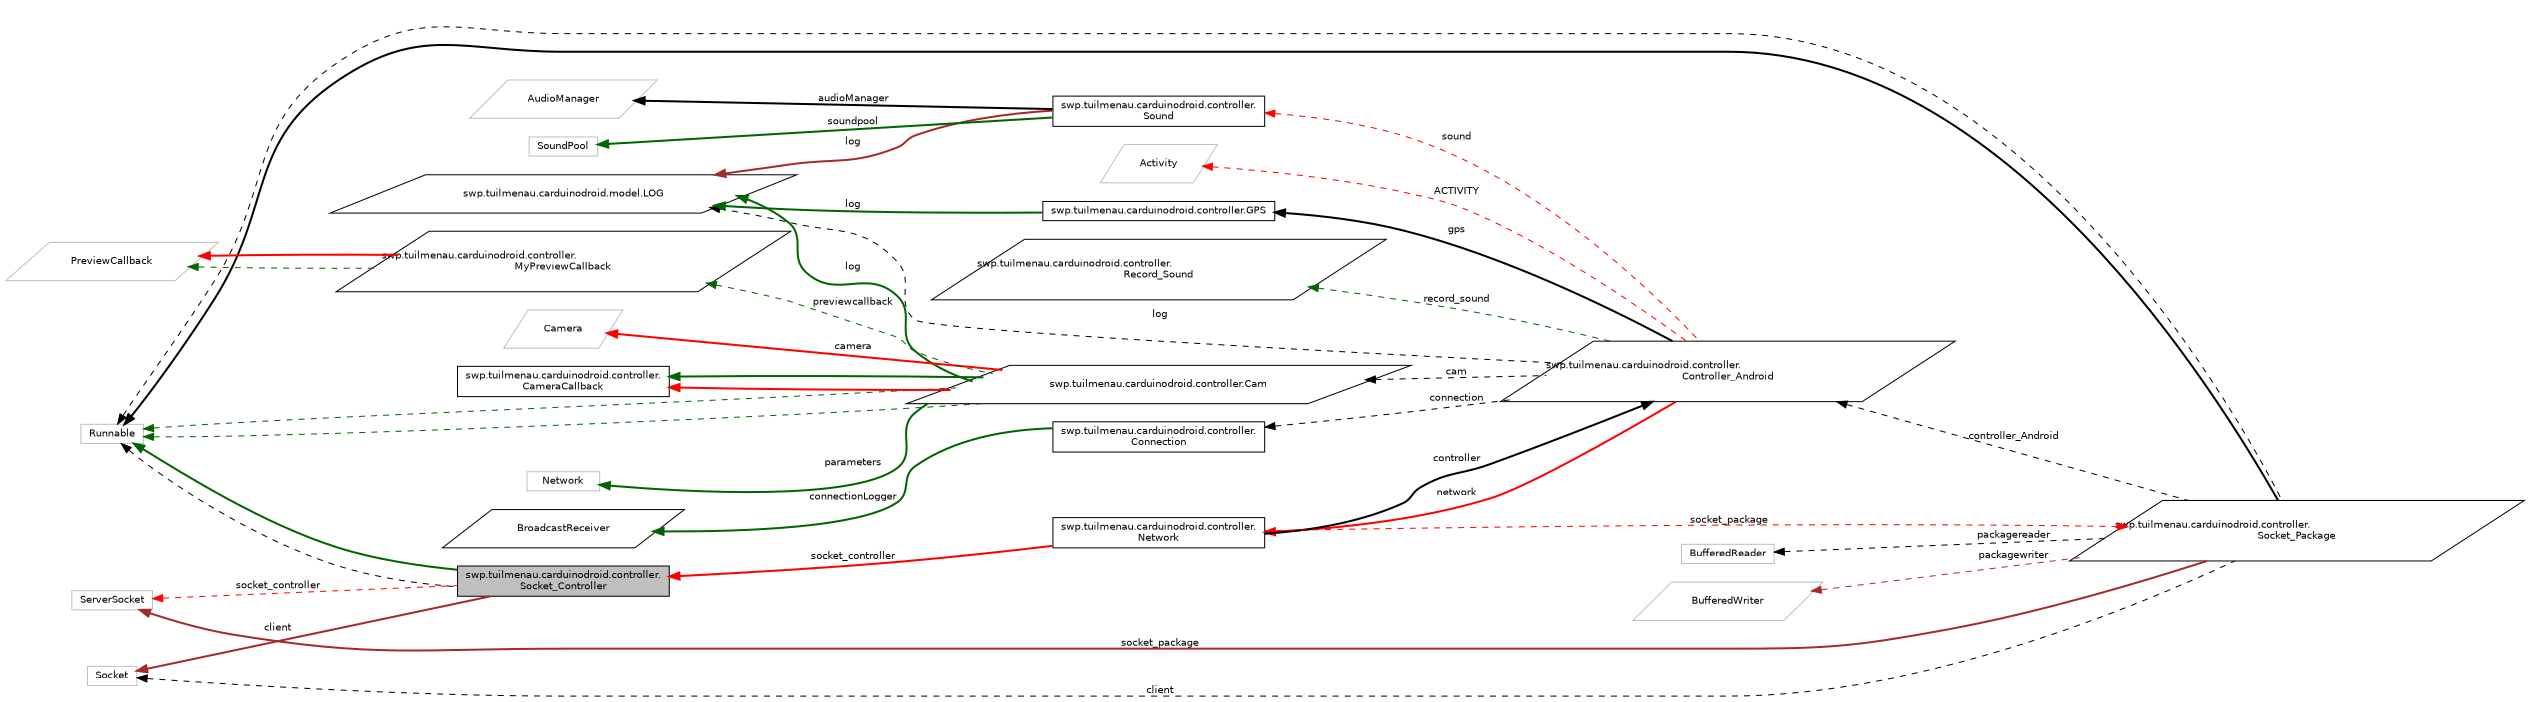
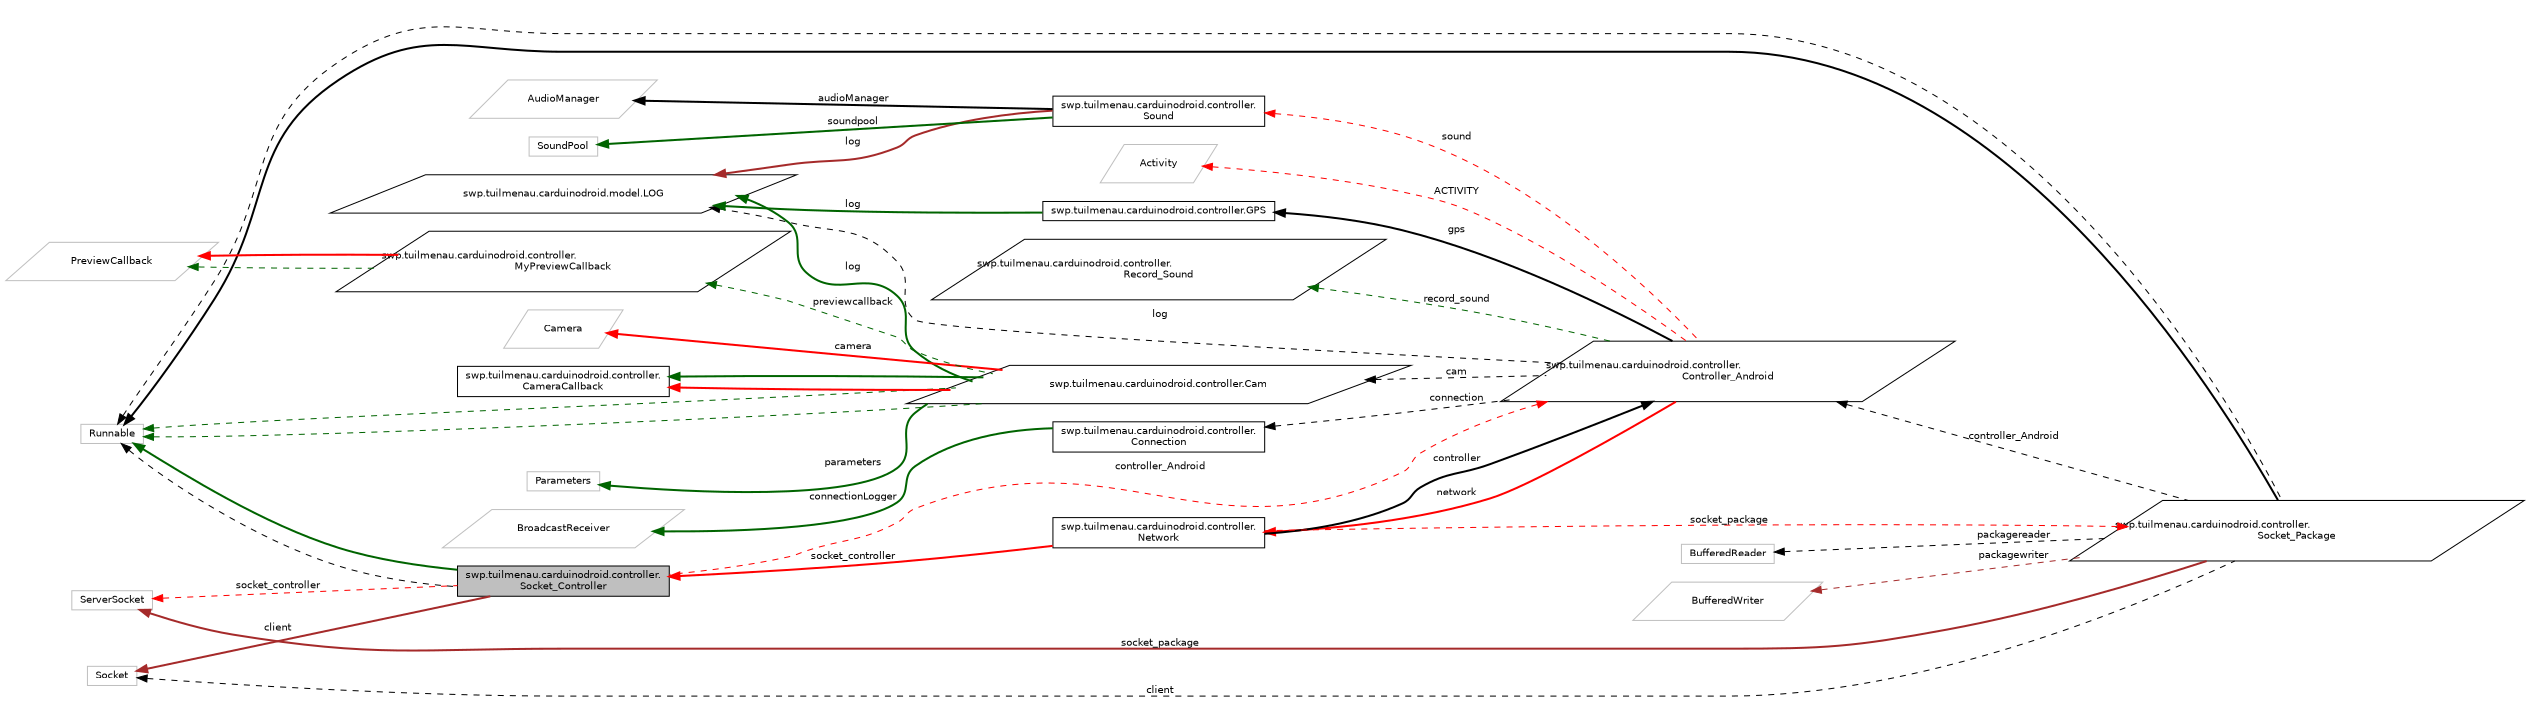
node "Network": label "Network" -> "Parameters"
edge "swp.tuilmenau.carduinodroid.controller. Socket_Controller" -> "swp.tuilmenau.carduinodroid.controller. Controller_Android": added, label "controller_Android"
node "BroadcastReceiver": color black -> grey75
